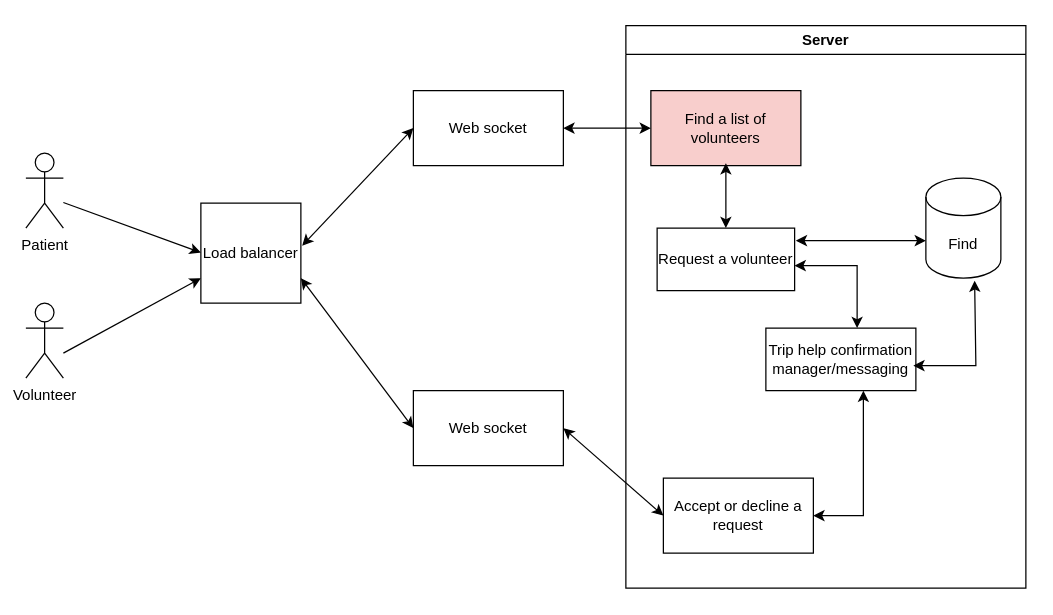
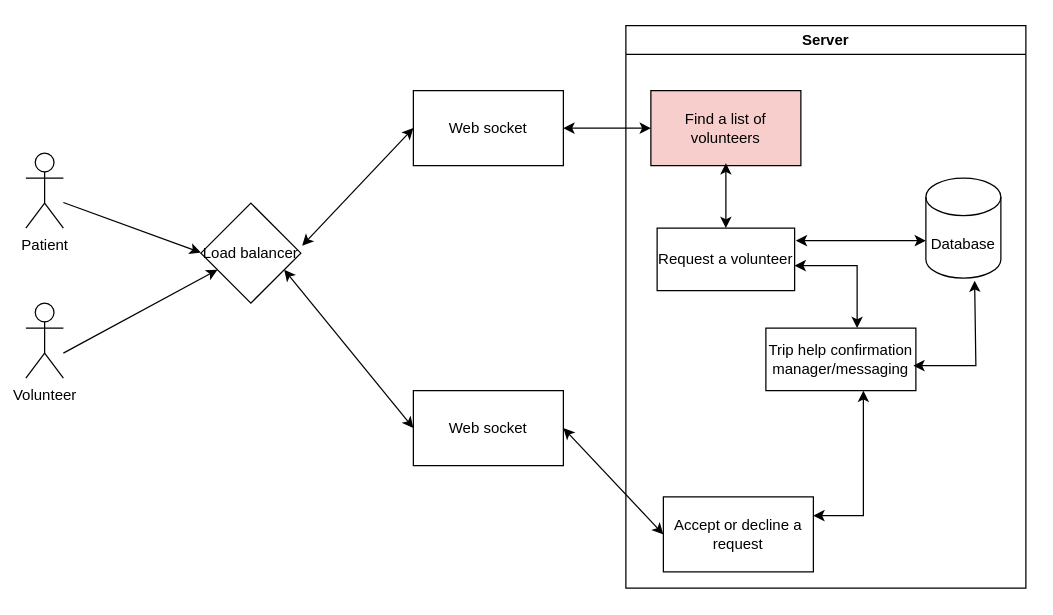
node "Find": label "Find" -> "Database"
node "Load balancer": shape rectangle -> diamond
node "Accept or decline a request": moved (738, 516) -> (738, 534)
